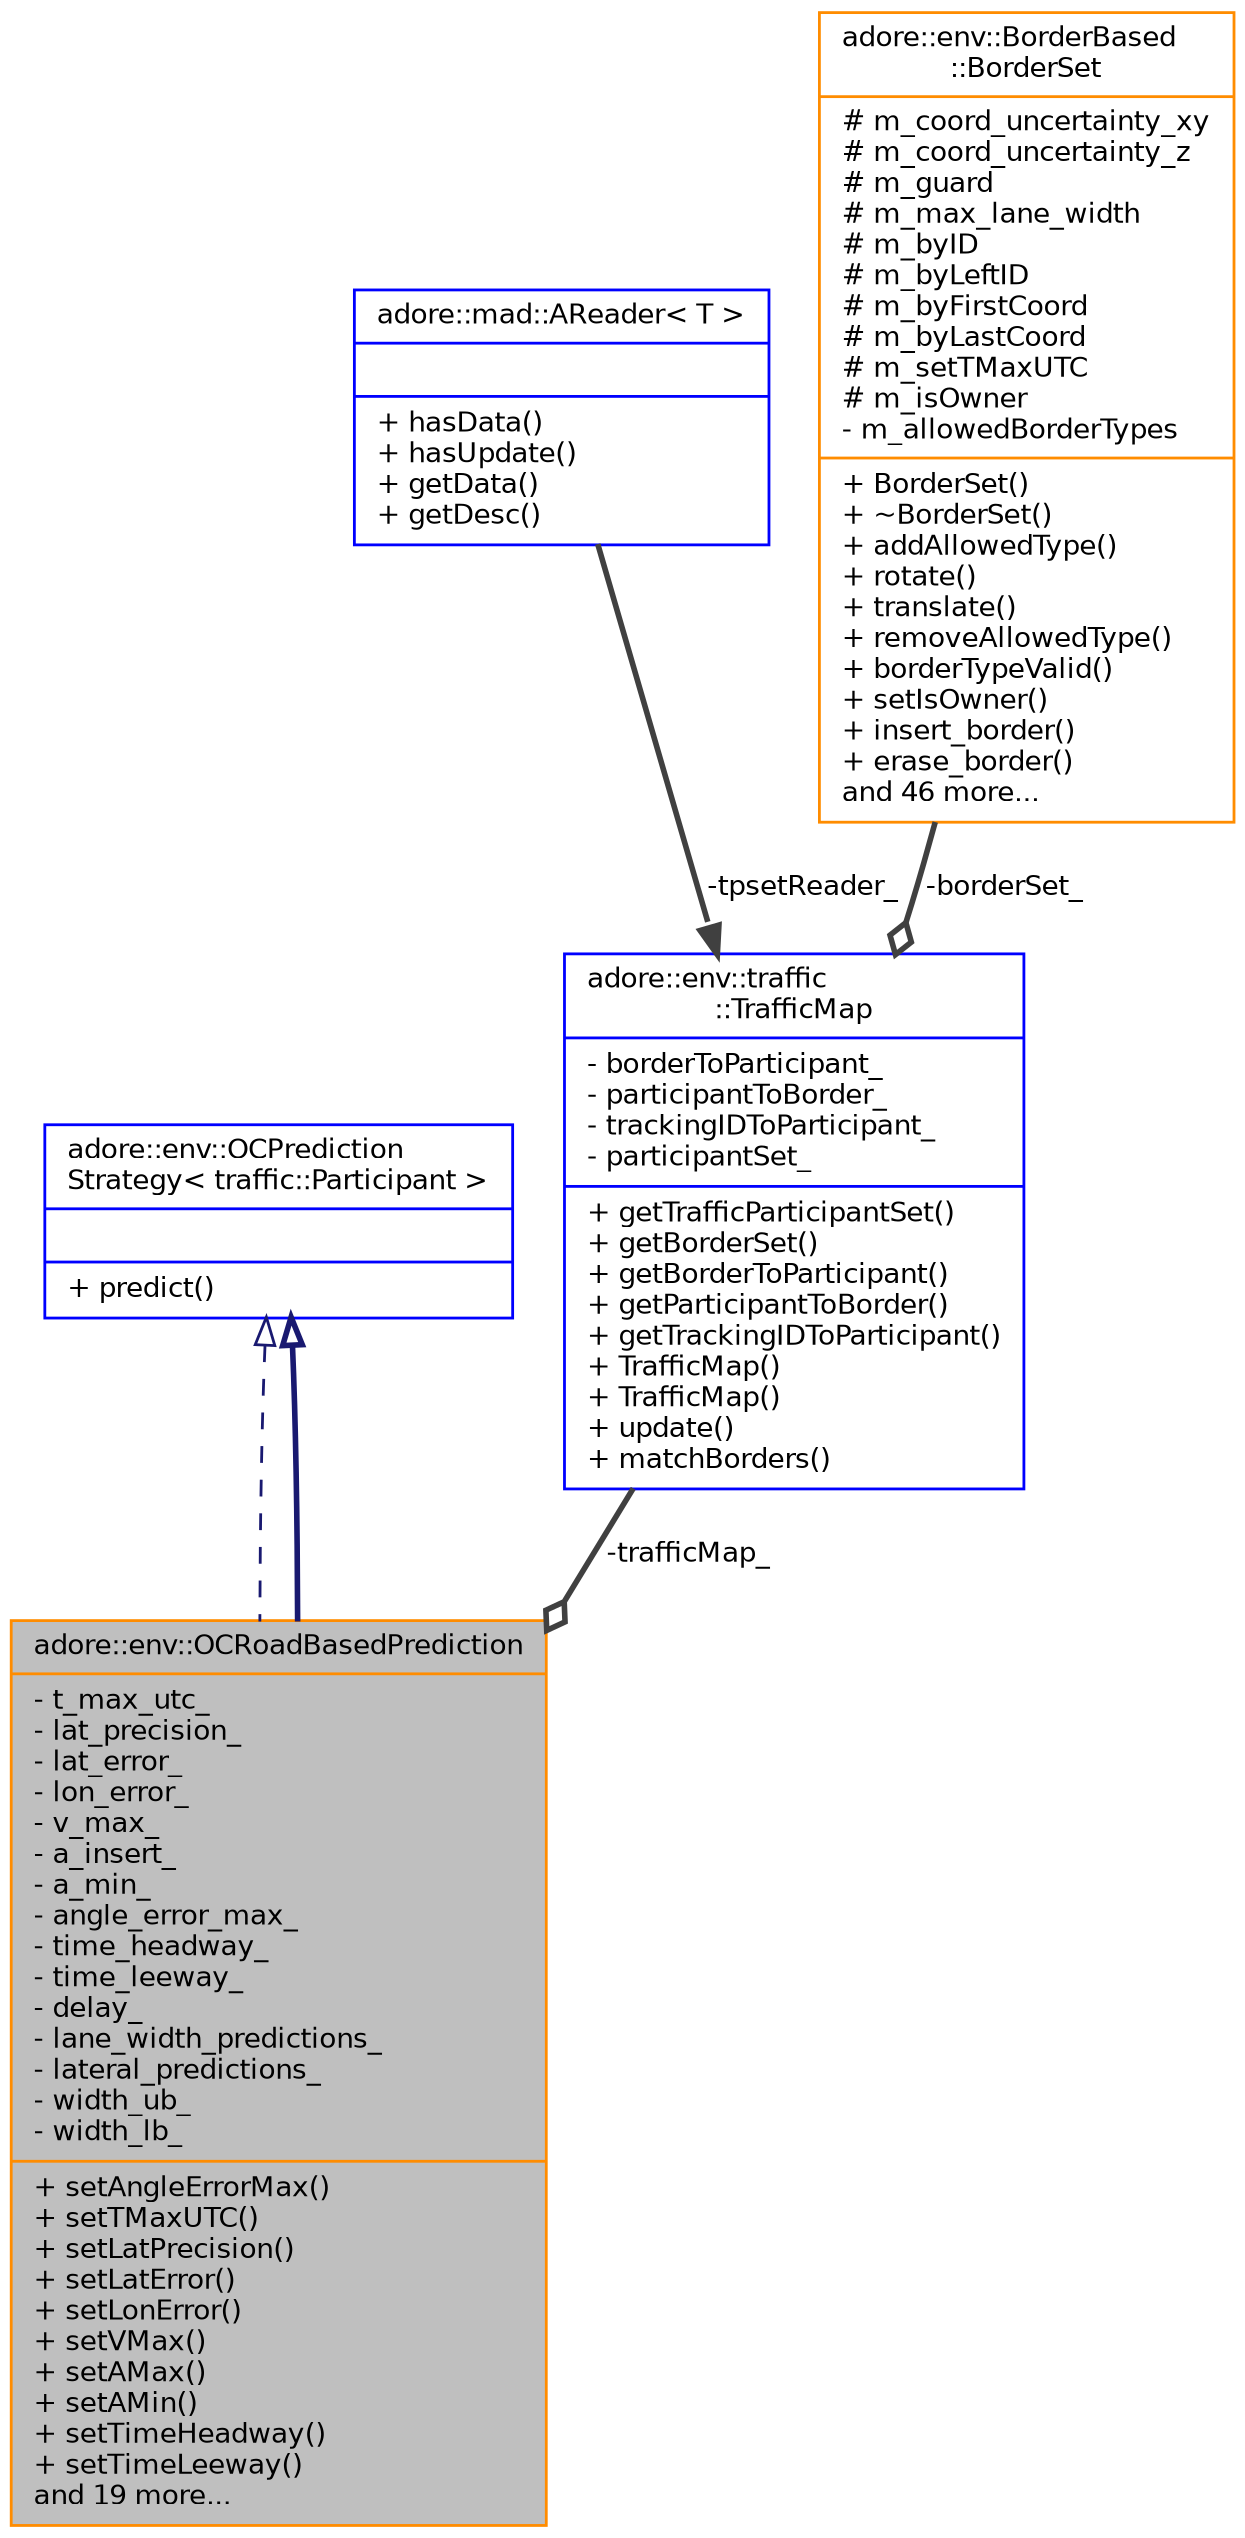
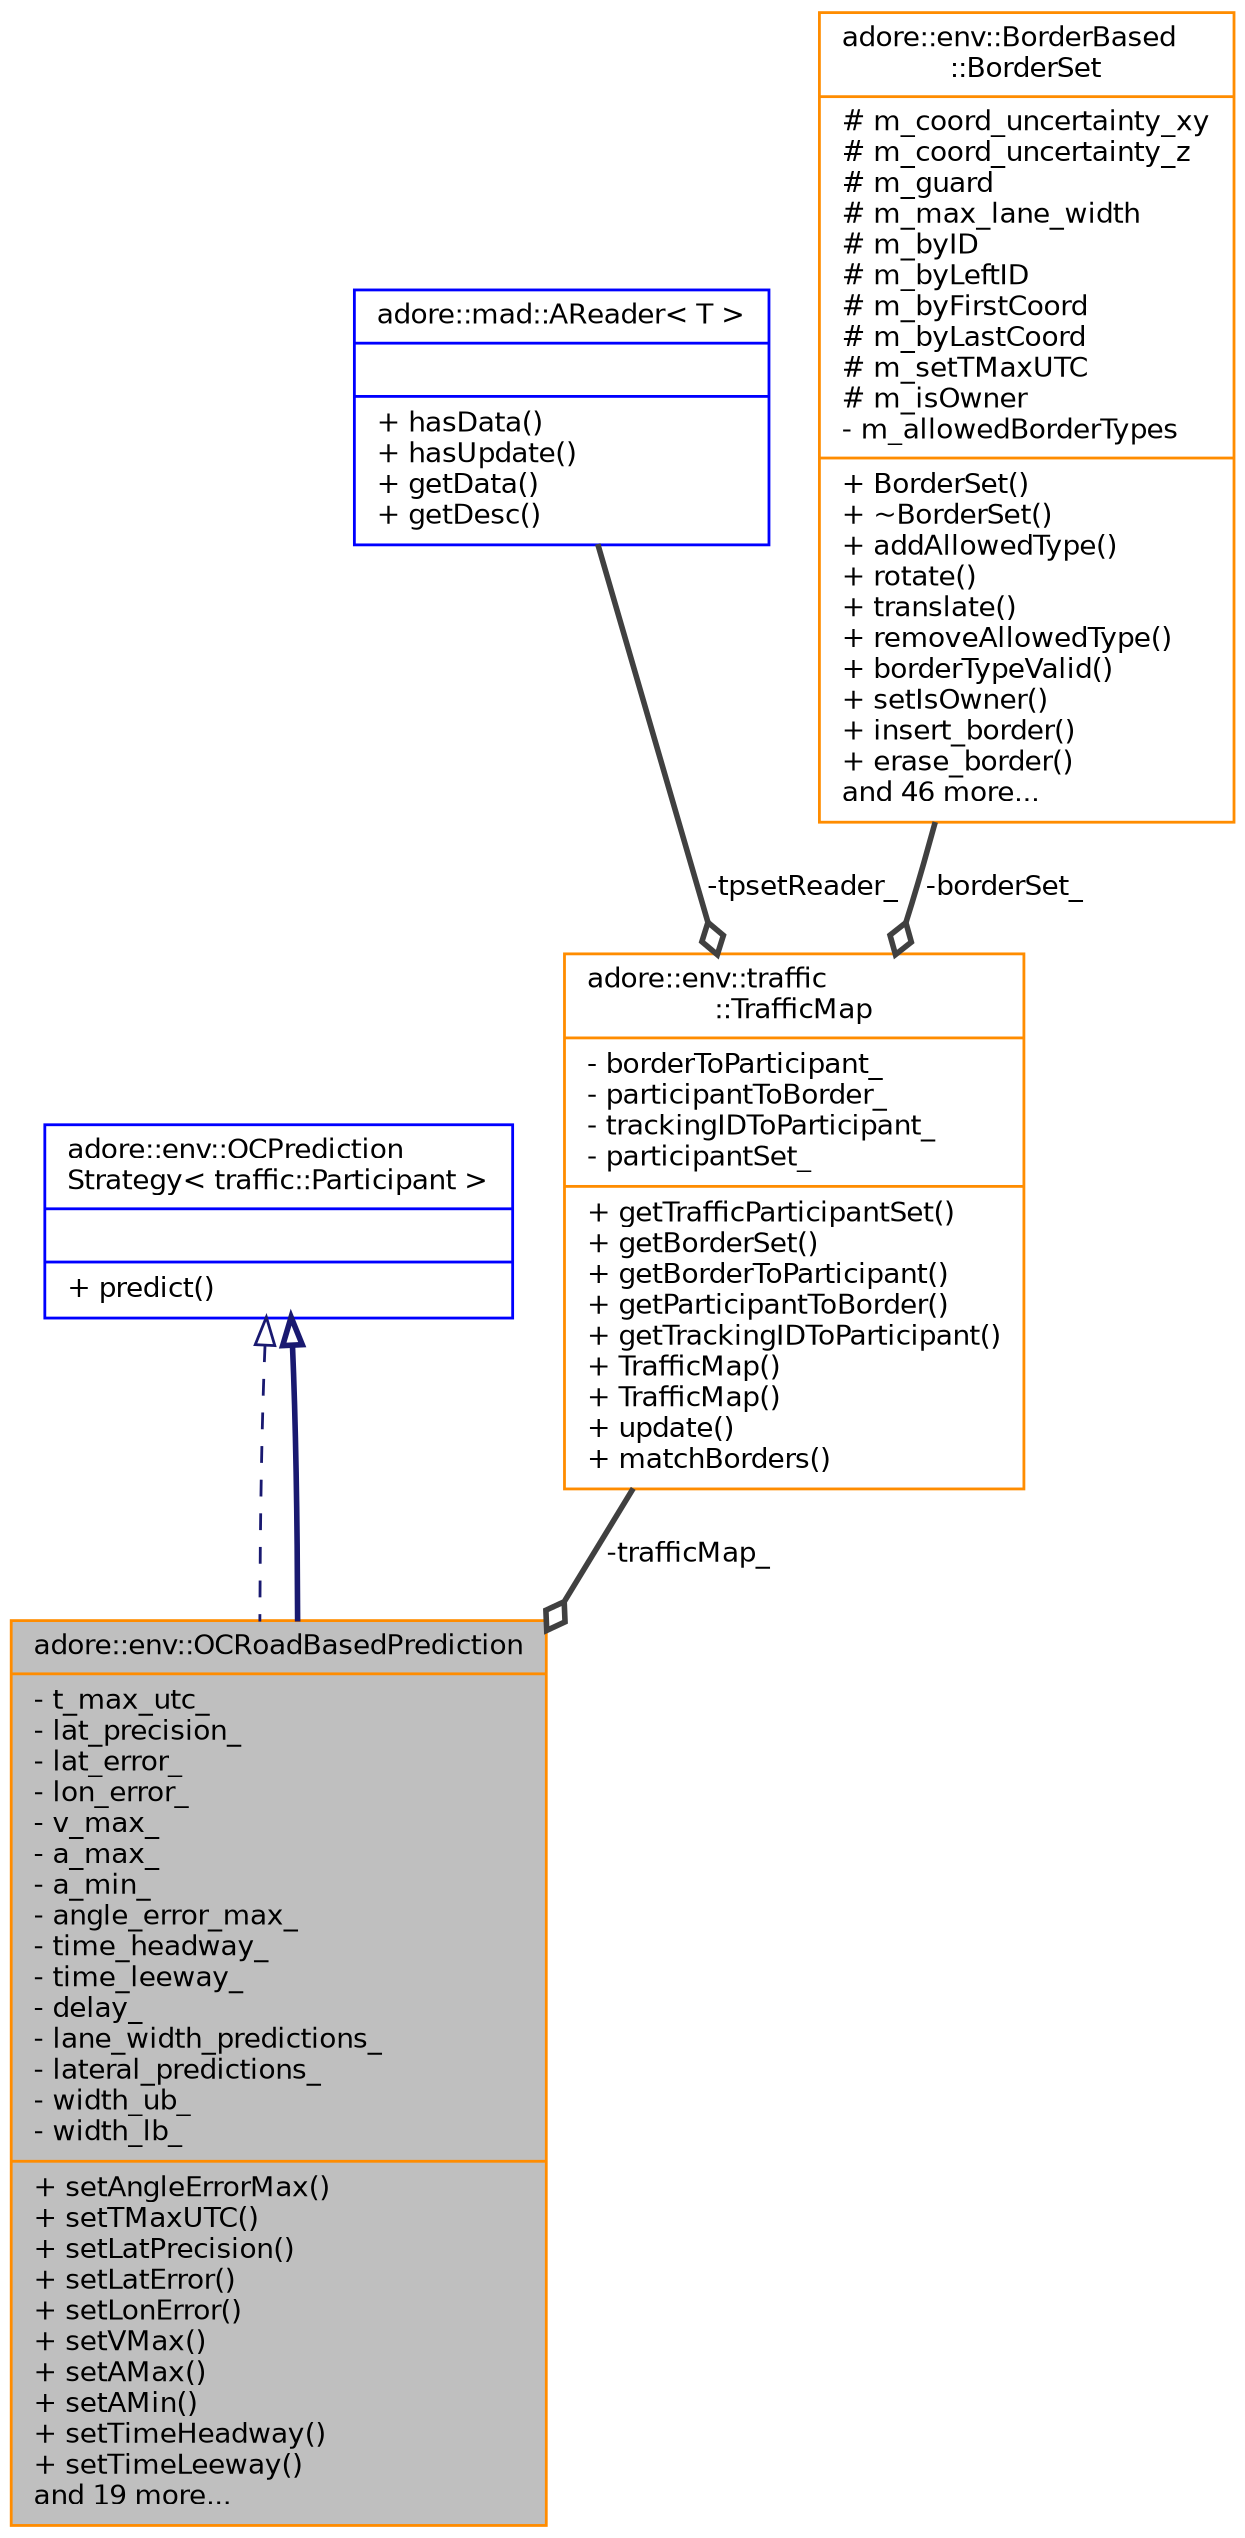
edge "adore::mad::AReader< T >" -> "adore::env::traffic": arrowhead normal -> odiamond
node "adore::env::traffic": color blue -> darkorange
node "adore::env::OCRoadBasedPrediction": text "- a_insert_" -> "- a_max_"
